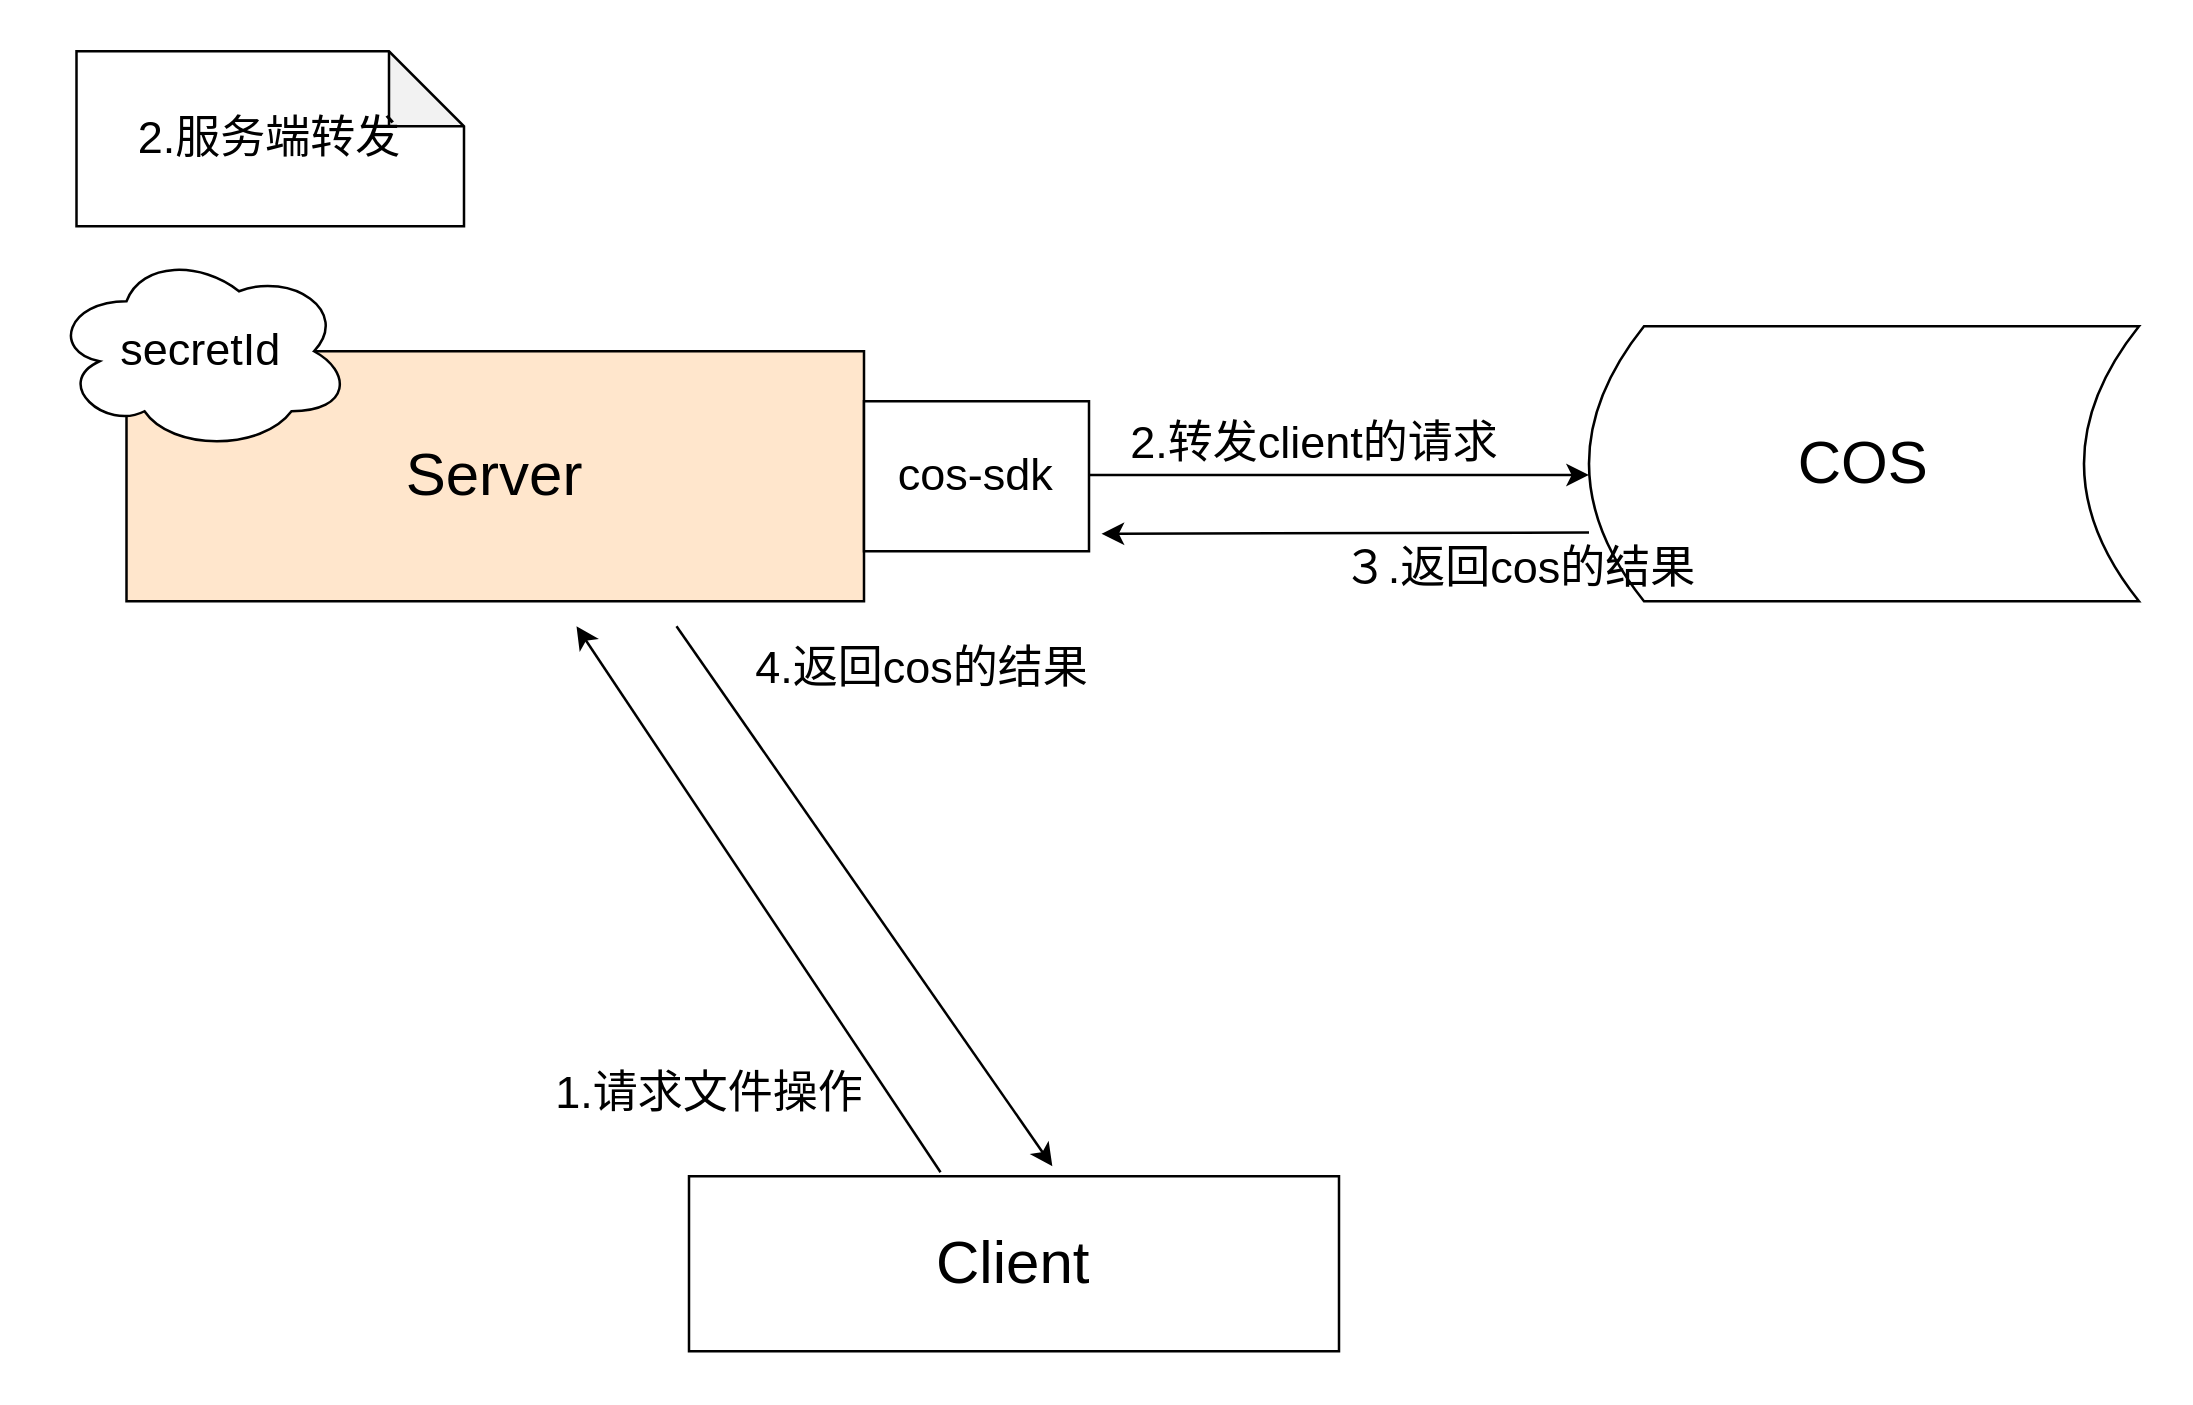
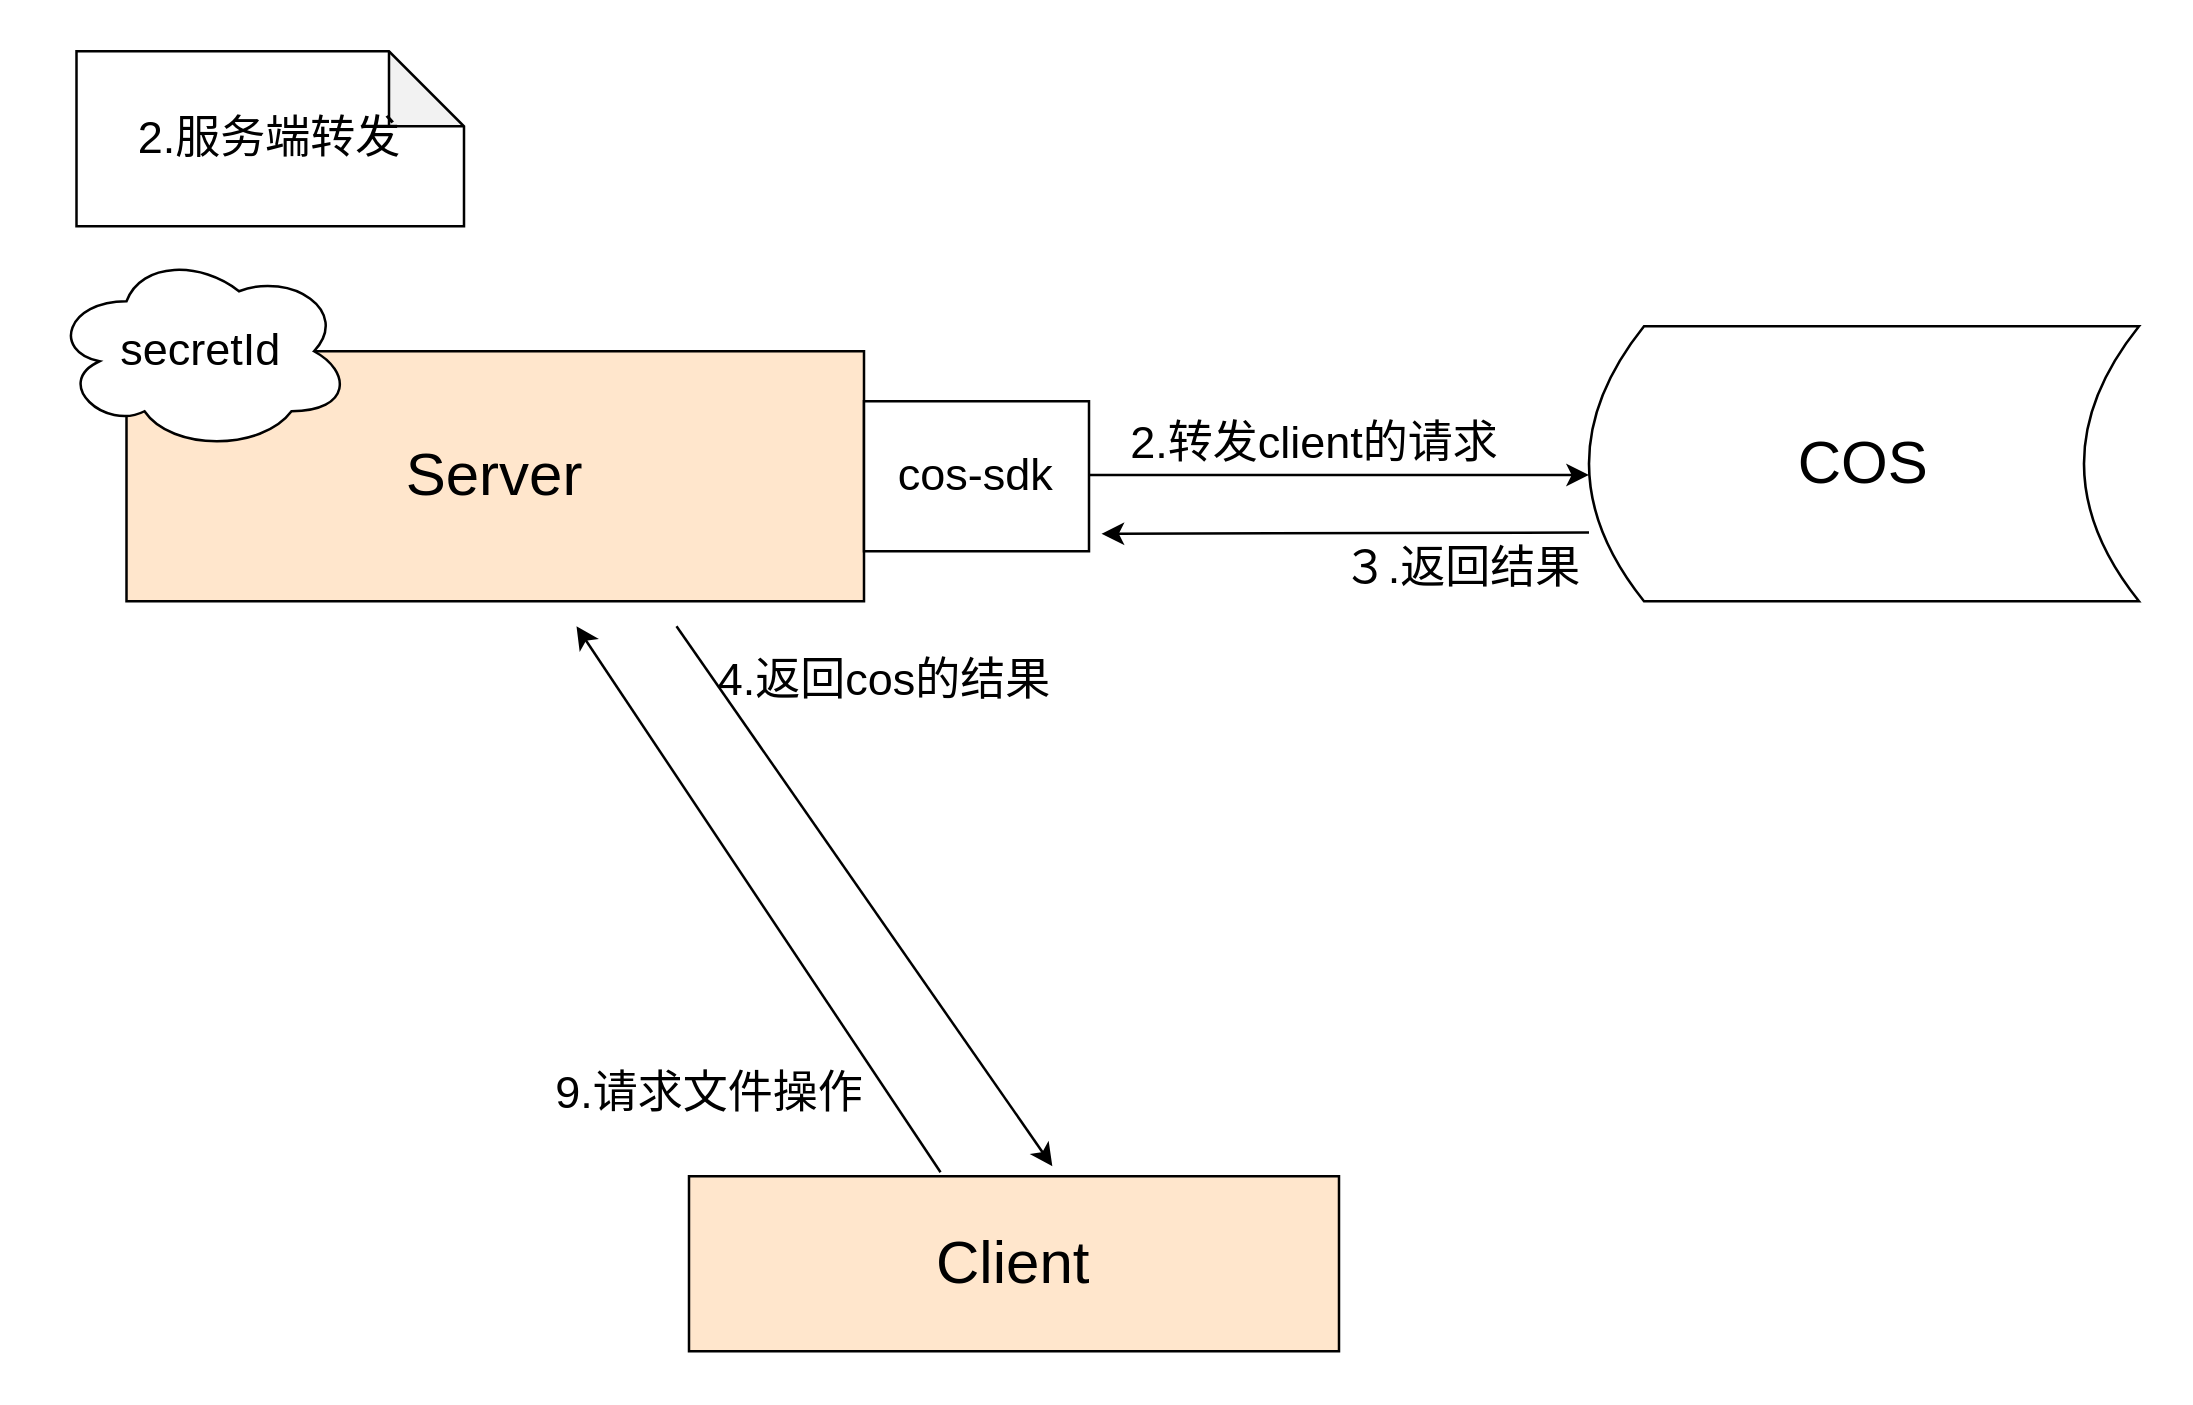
node "３.返回cos的结果": label "３.返回cos的结果" -> "３.返回结果"
node "4.返回cos的结果": moved (1014, 726) -> (976, 739)
node "1.请求文件操作": label "1.请求文件操作" -> "9.请求文件操作"
node "Client": fillcolor #ffffff -> #ffe6cc
